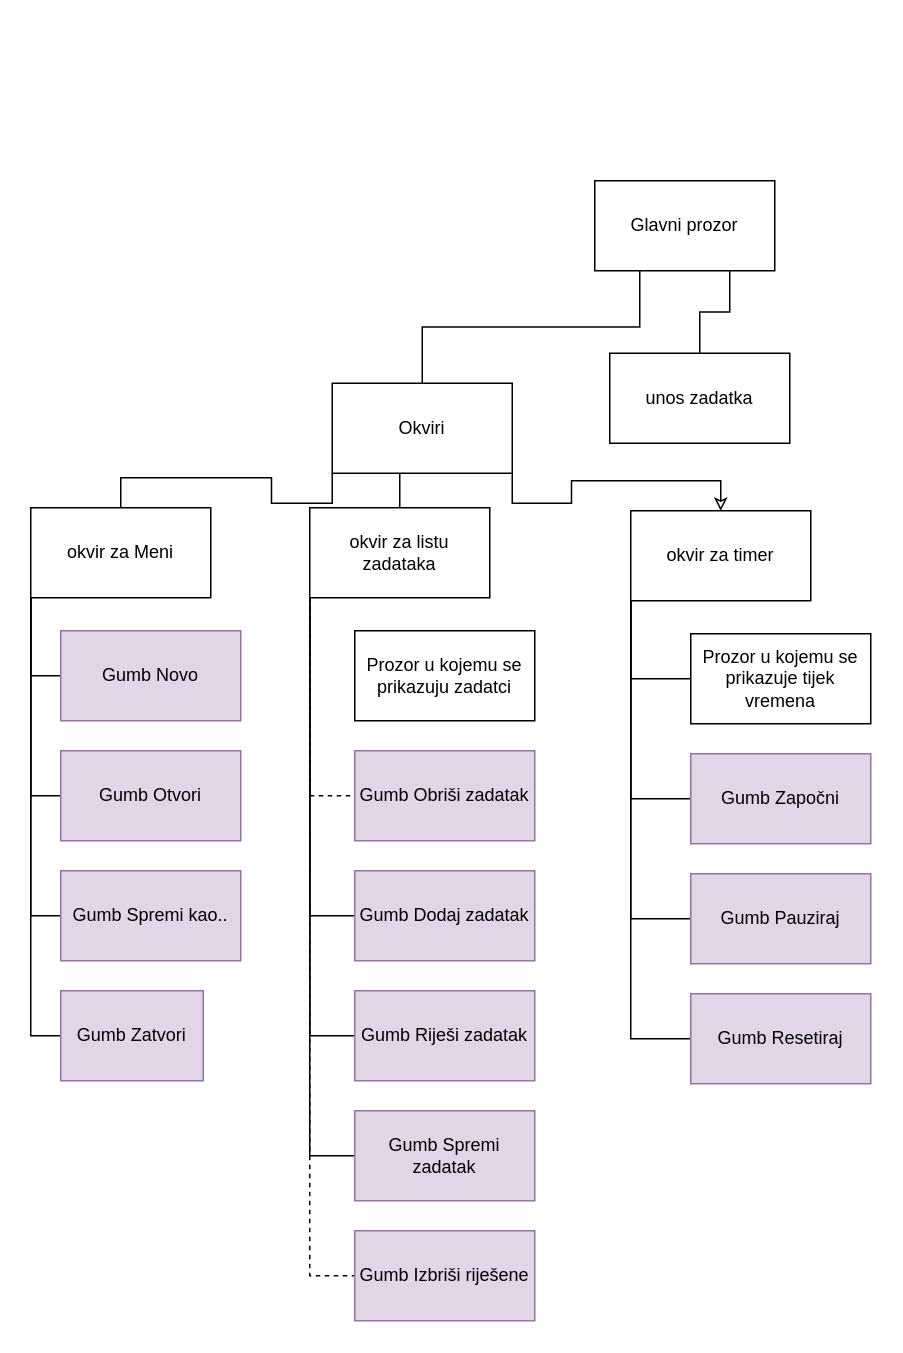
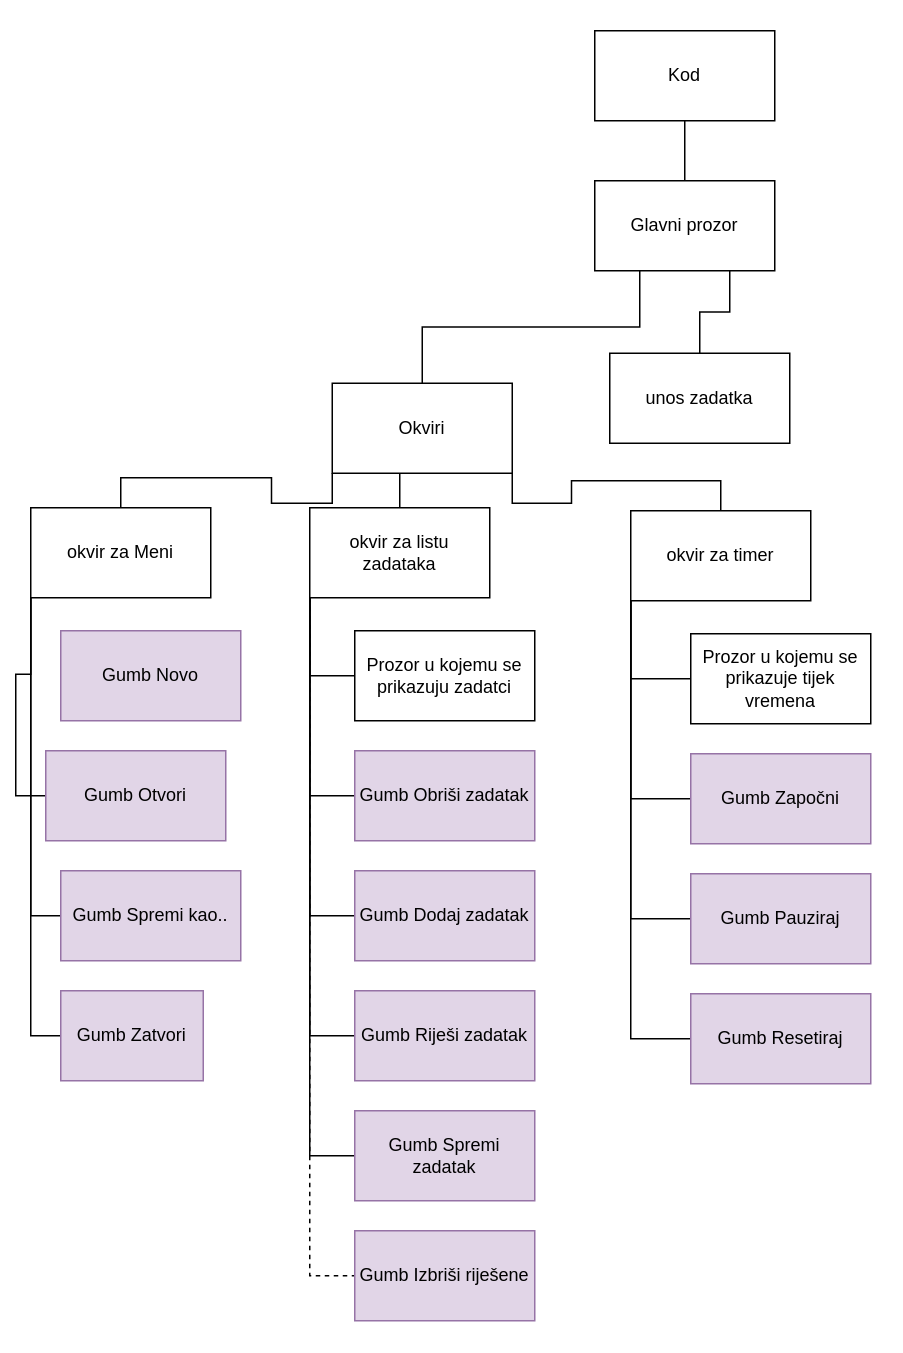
node "Kod": added
edge "Kod" -- "Glavni prozor": added
edge "Okviri" -> "okvir za timer": arrowhead classic -> none
edge "okvir za Meni" -- "Gumb Novo": removed
edge "okvir za listu zadataka" -- "Prozor u kojemu se prikazuju zadatci": added
node "Gumb Otvori": moved (151, 796) -> (136, 796)
edge "okvir za listu zadataka" -- "Gumb Obriši zadatak": style dashed -> solid
